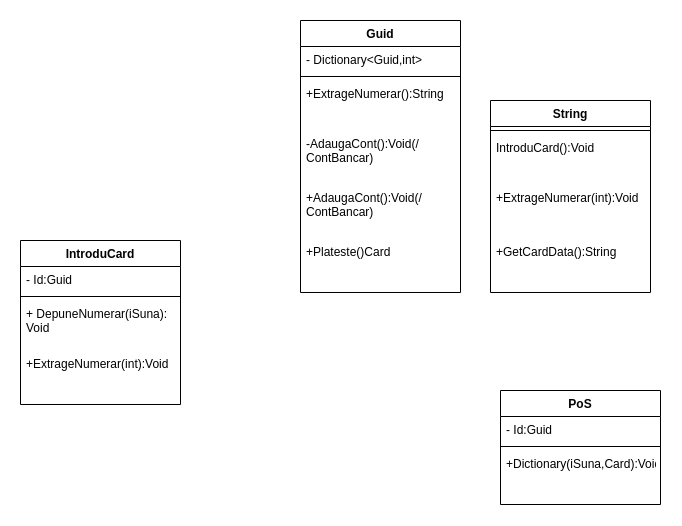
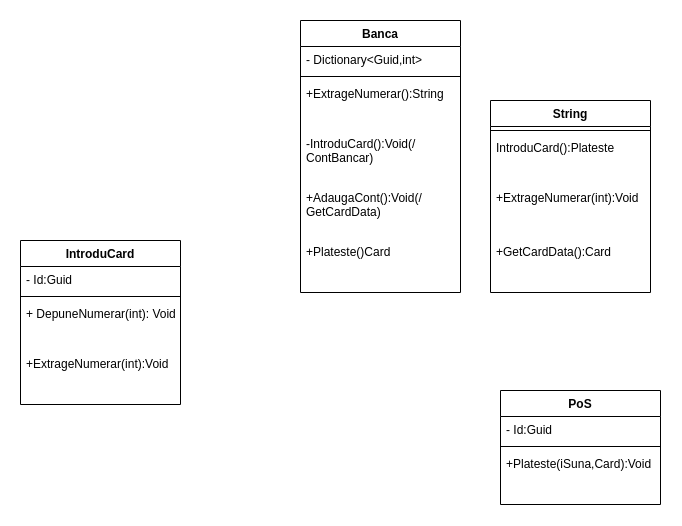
node "Guid": label "Guid" -> "Banca"
node "IntroduCard():Void": label "IntroduCard():Void" -> "IntroduCard():Plateste"
node "-AdaugaCont():Void(/ ContBancar)": label "-AdaugaCont():Void(/ ContBancar)" -> "-IntroduCard():Void(/ ContBancar)"
node "+AdaugaCont():Void(/ ContBancar)": label "+AdaugaCont():Void(/ ContBancar)" -> "+AdaugaCont():Void(/ GetCardData)"
node "+GetCardData():String": label "+GetCardData():String" -> "+GetCardData():Card"
node "+ DepuneNumerar(iSuna): Void": label "+ DepuneNumerar(iSuna): Void" -> "+ DepuneNumerar(int): Void"
node "+Dictionary(iSuna,Card):Void": label "+Dictionary(iSuna,Card):Void" -> "+Plateste(iSuna,Card):Void"
